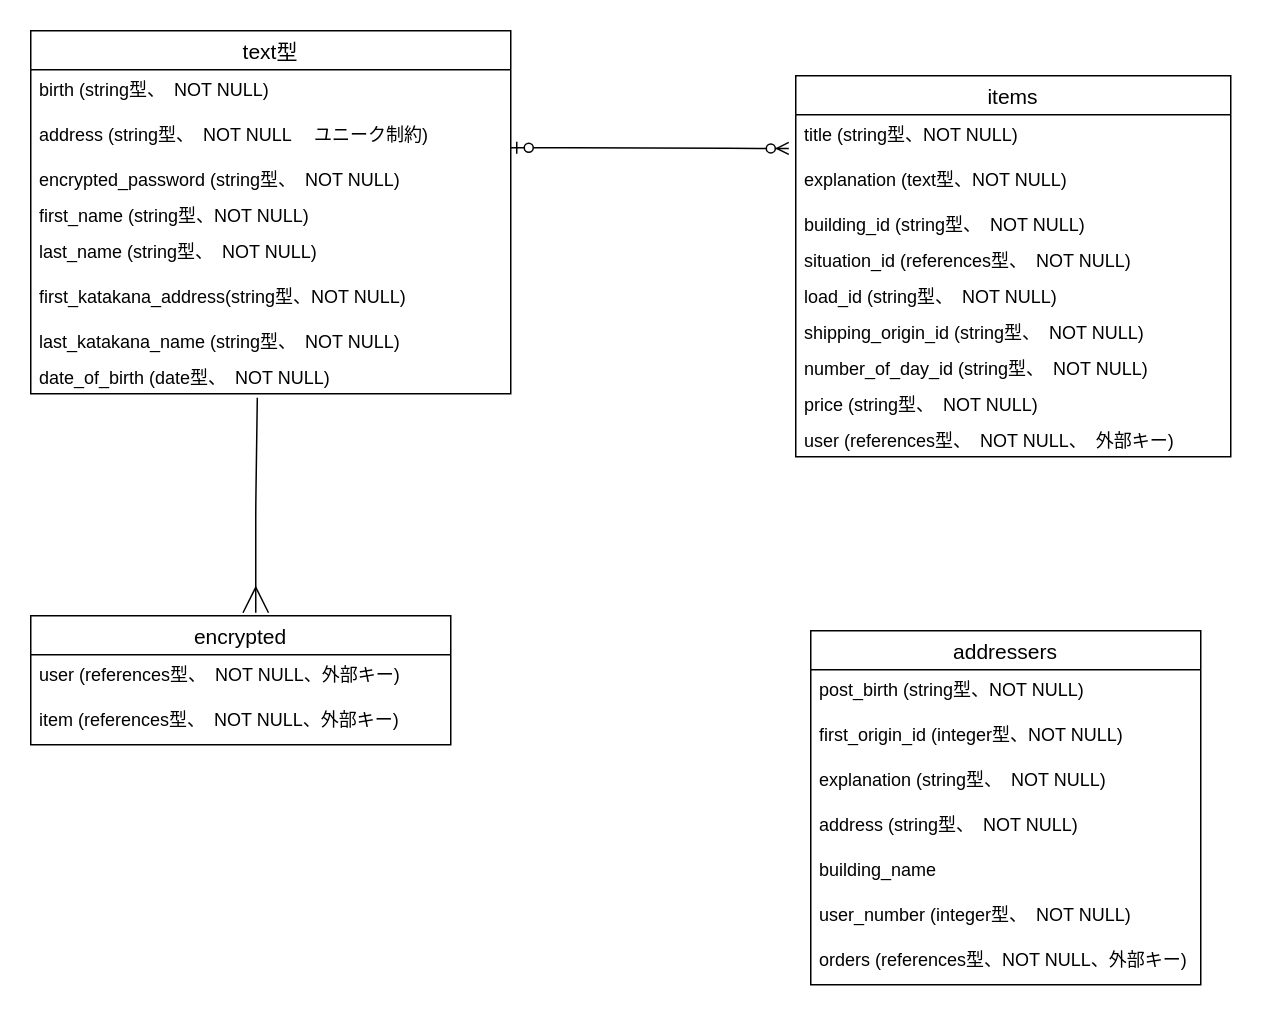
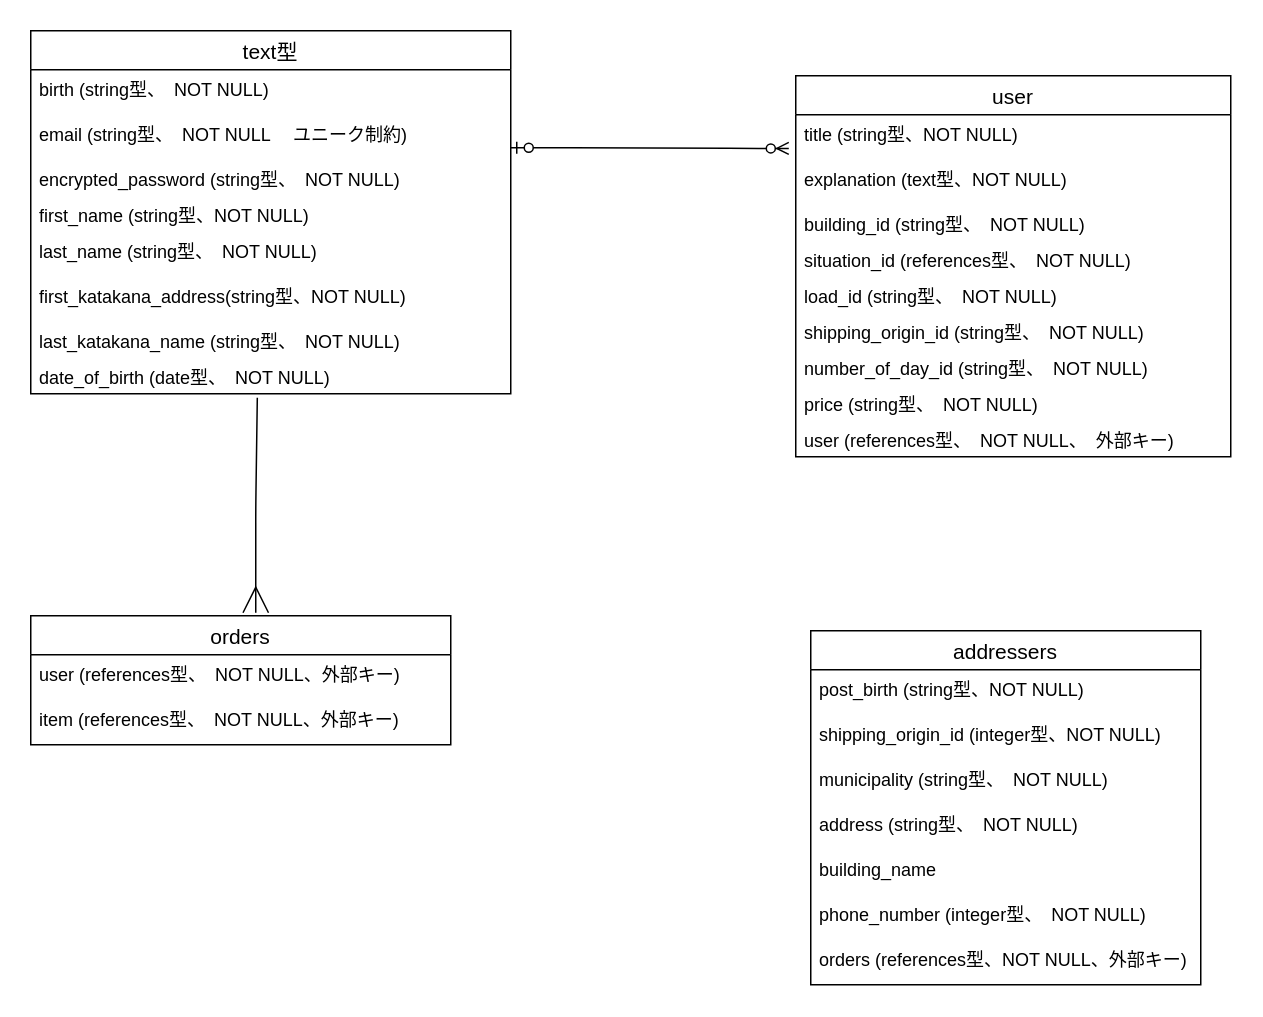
node "items": label "items" -> "user"
node "address (string型、 NOT NULL ユニーク制約)": label "address (string型、 NOT NULL ユニーク制約)" -> "email (string型、 NOT NULL ユニーク制約)"
node "encrypted": label "encrypted" -> "orders"
node "first_origin_id (integer型、NOT NULL)": label "first_origin_id (integer型、NOT NULL)" -> "shipping_origin_id (integer型、NOT NULL)"
node "explanation (string型、 NOT NULL)": label "explanation (string型、 NOT NULL)" -> "municipality (string型、 NOT NULL)"
node "user_number (integer型、 NOT NULL)": label "user_number (integer型、 NOT NULL)" -> "phone_number (integer型、 NOT NULL)"
